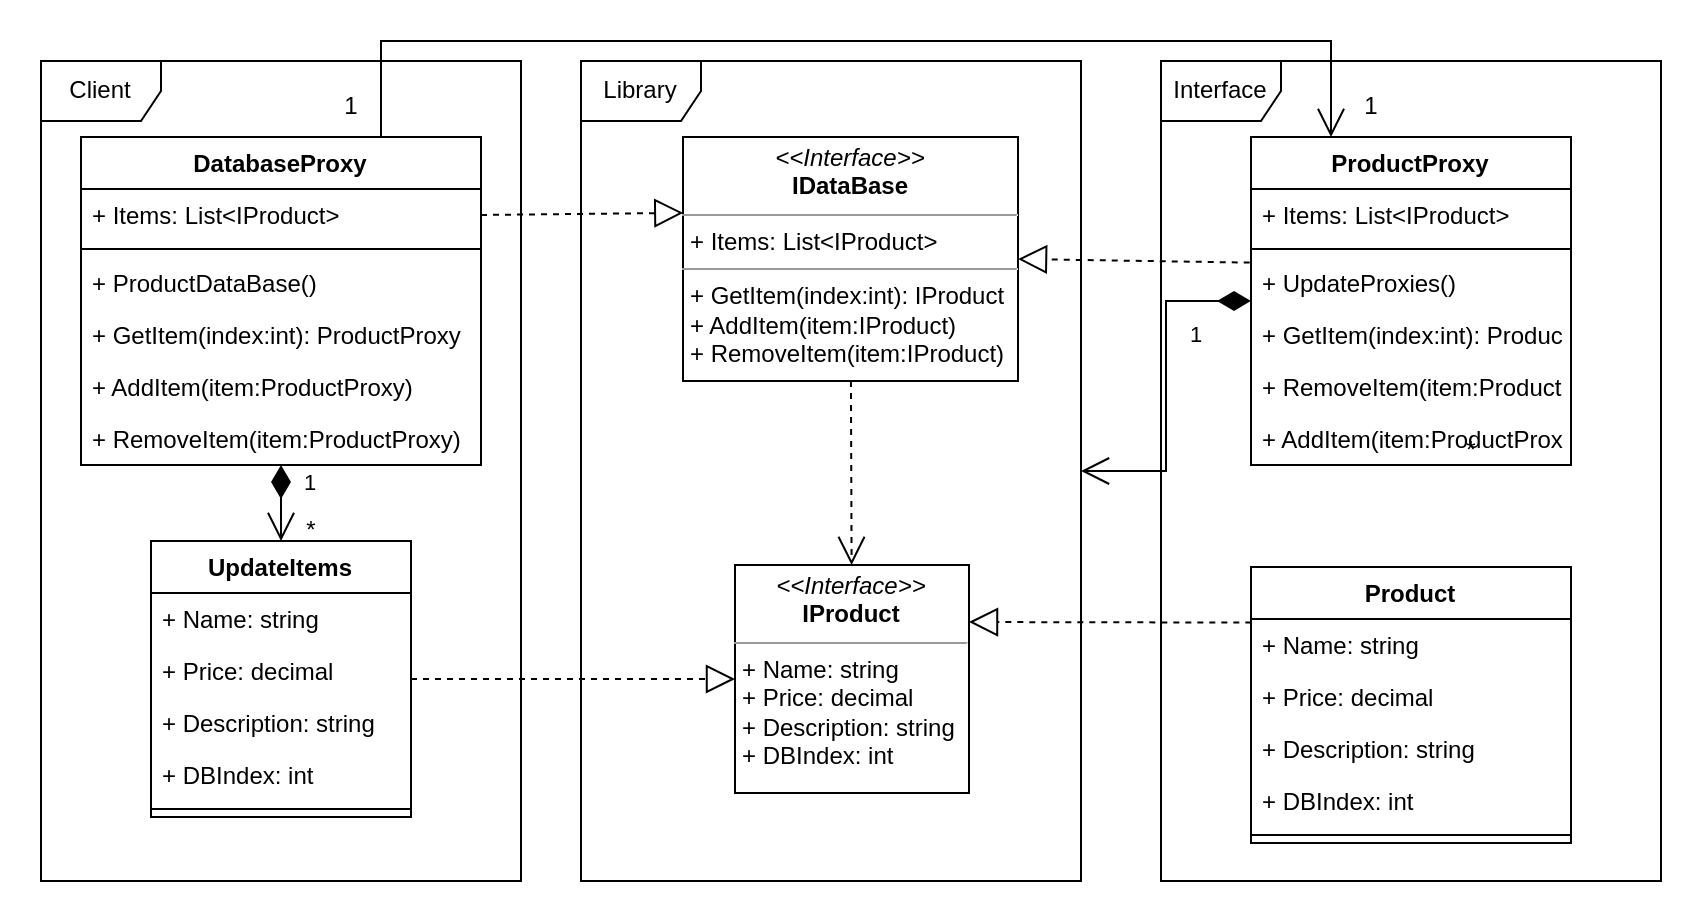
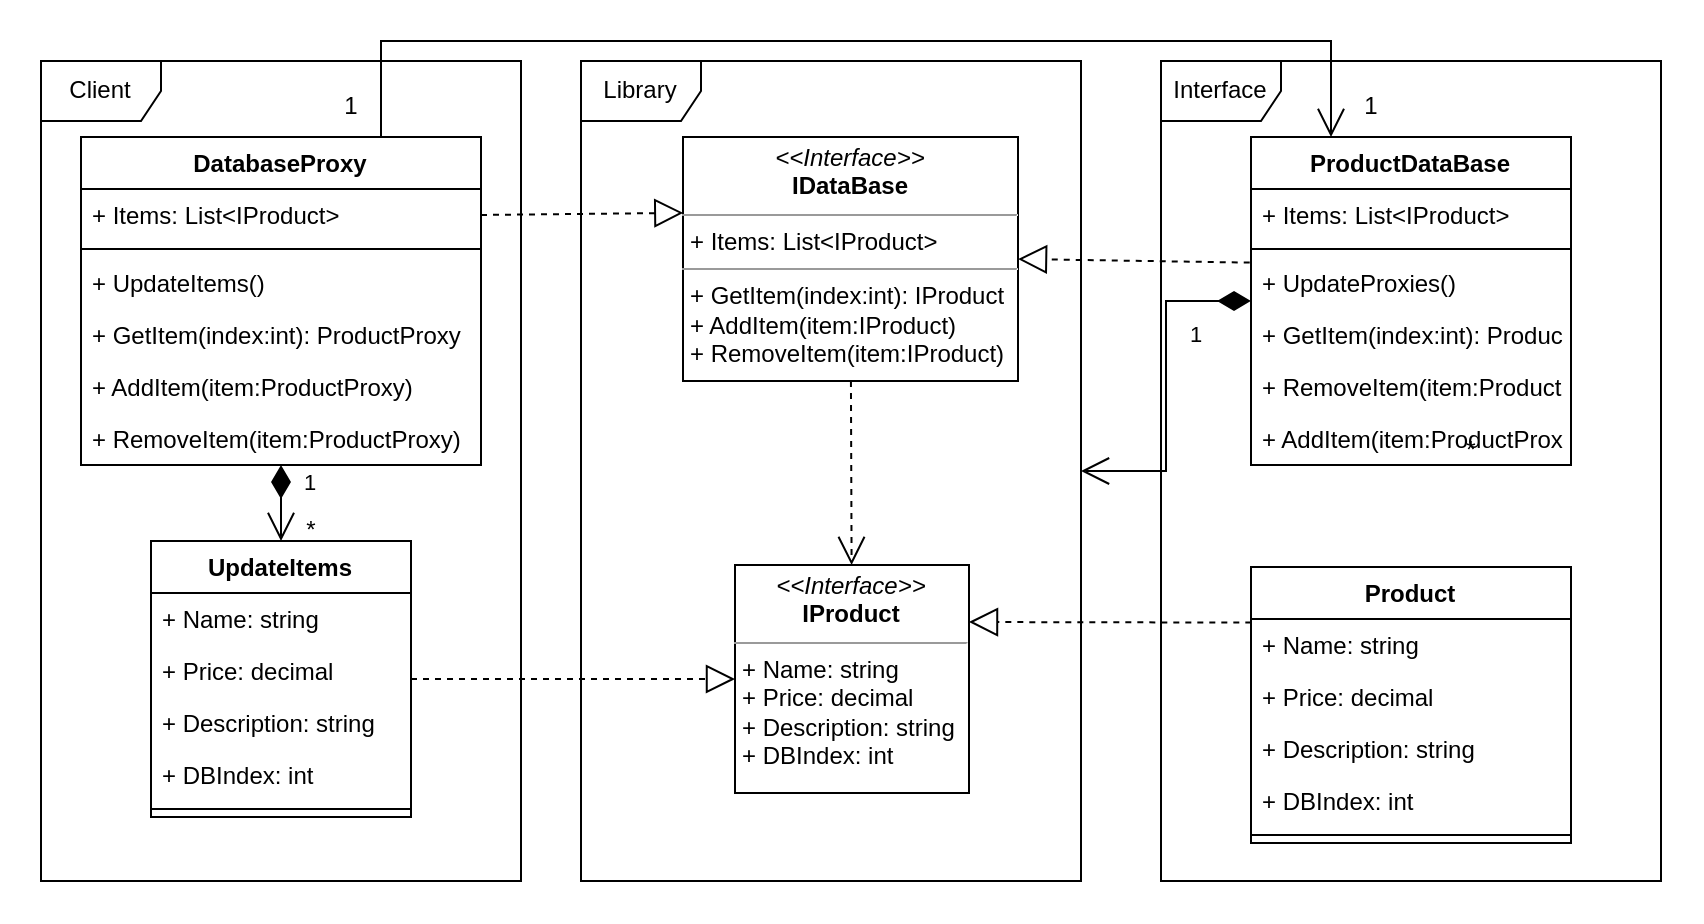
node "ProductProxy": label "ProductProxy" -> "ProductDataBase"
node "+ ProductDataBase()": label "+ ProductDataBase()" -> "+ UpdateItems()"
